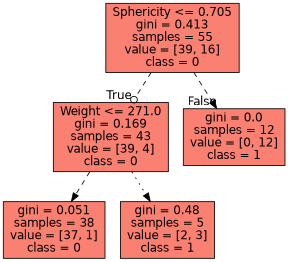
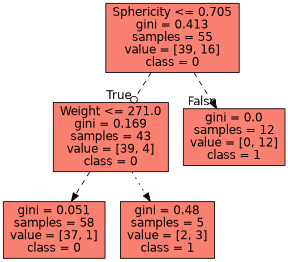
node "gini = 0.051 samples = 38 value = [37, 1] class = 0": label "gini = 0.051 samples = 38 value = [37, 1] class = 0" -> "gini = 0.051 samples = 58 value = [37, 1] class = 0"
